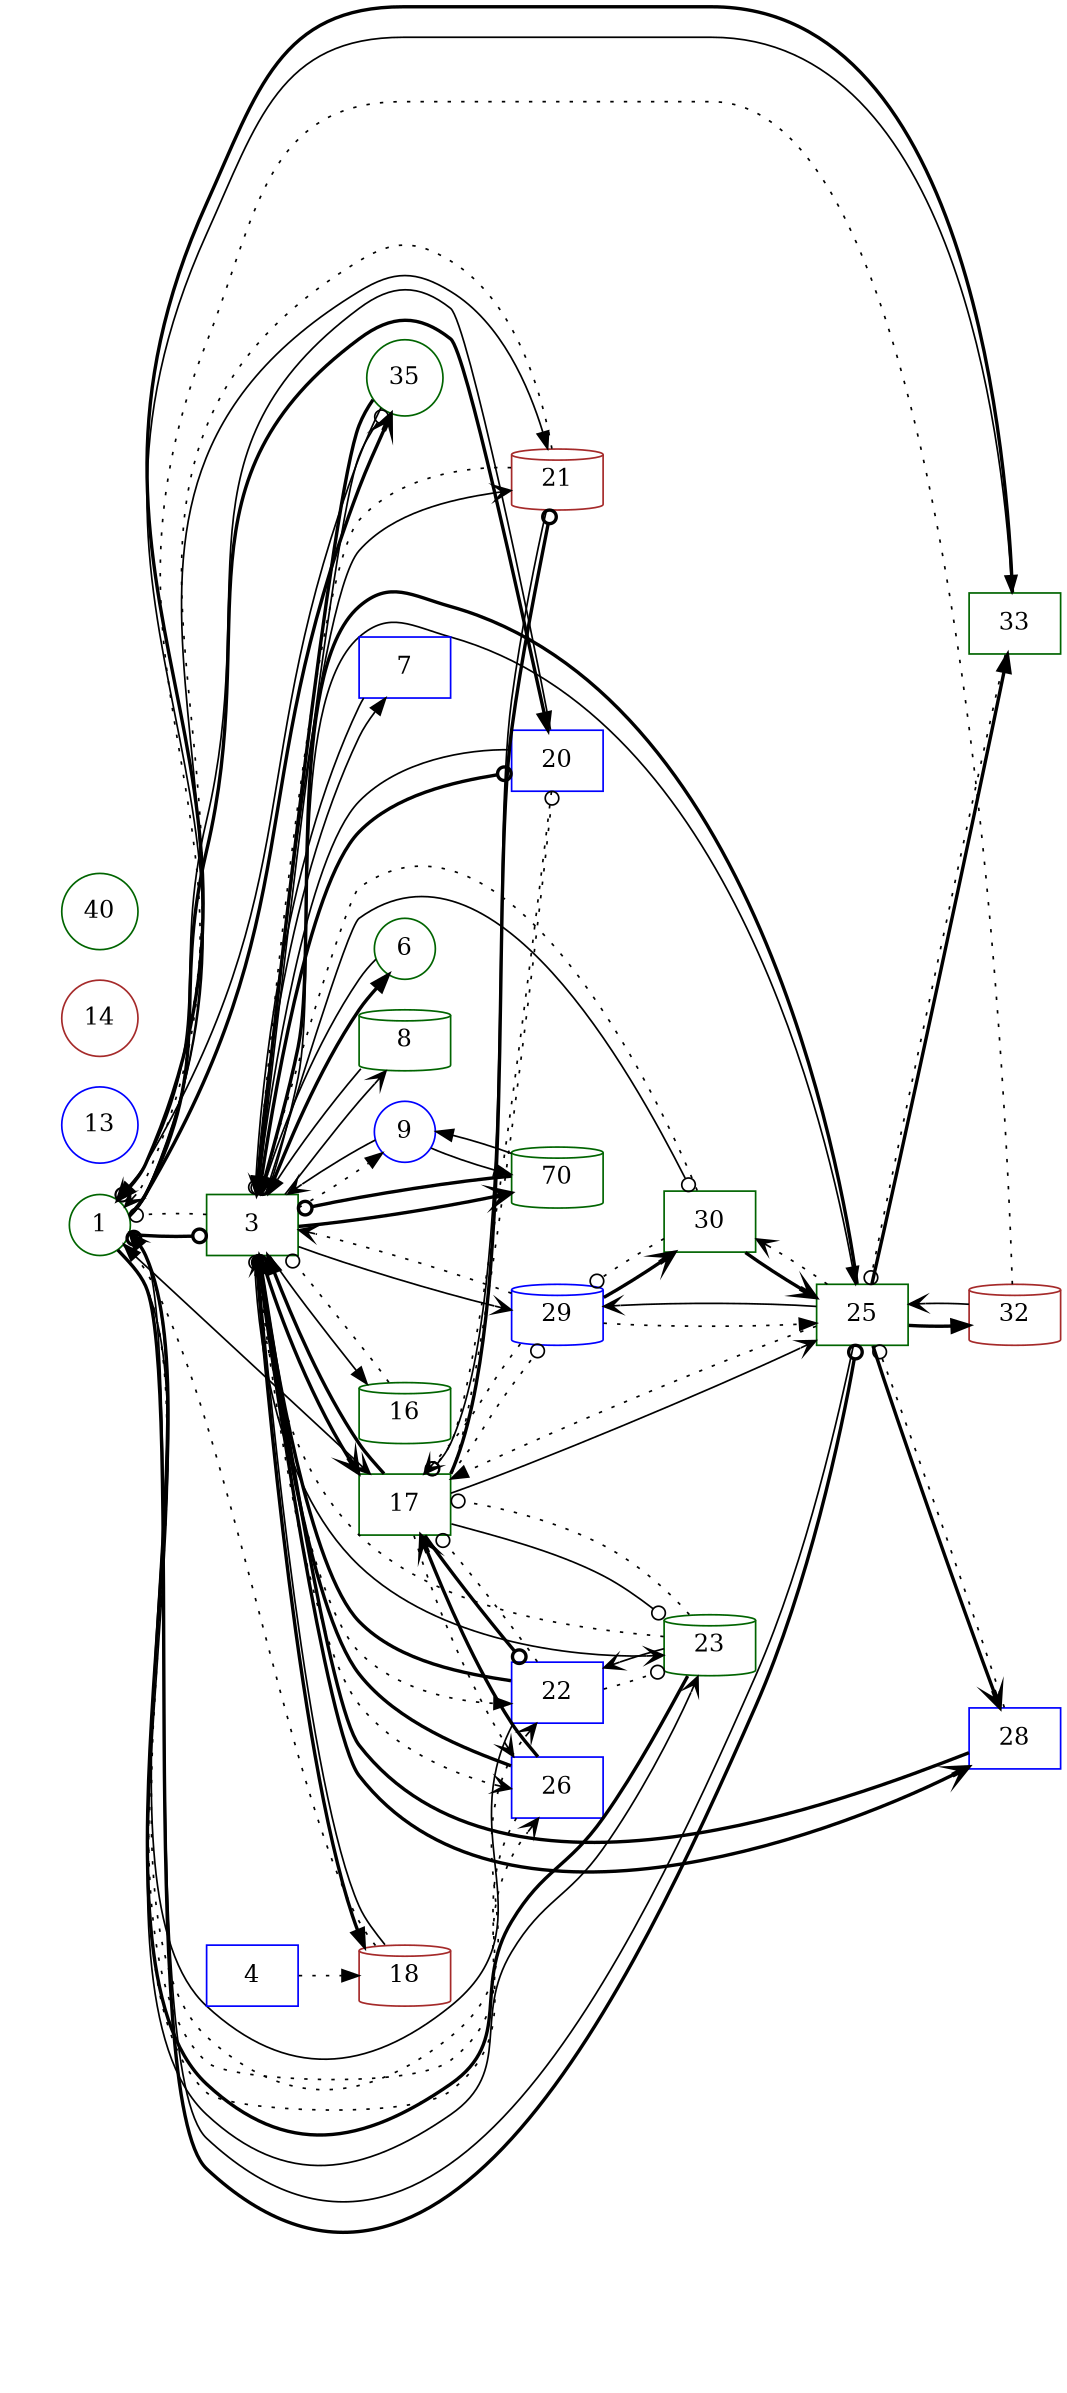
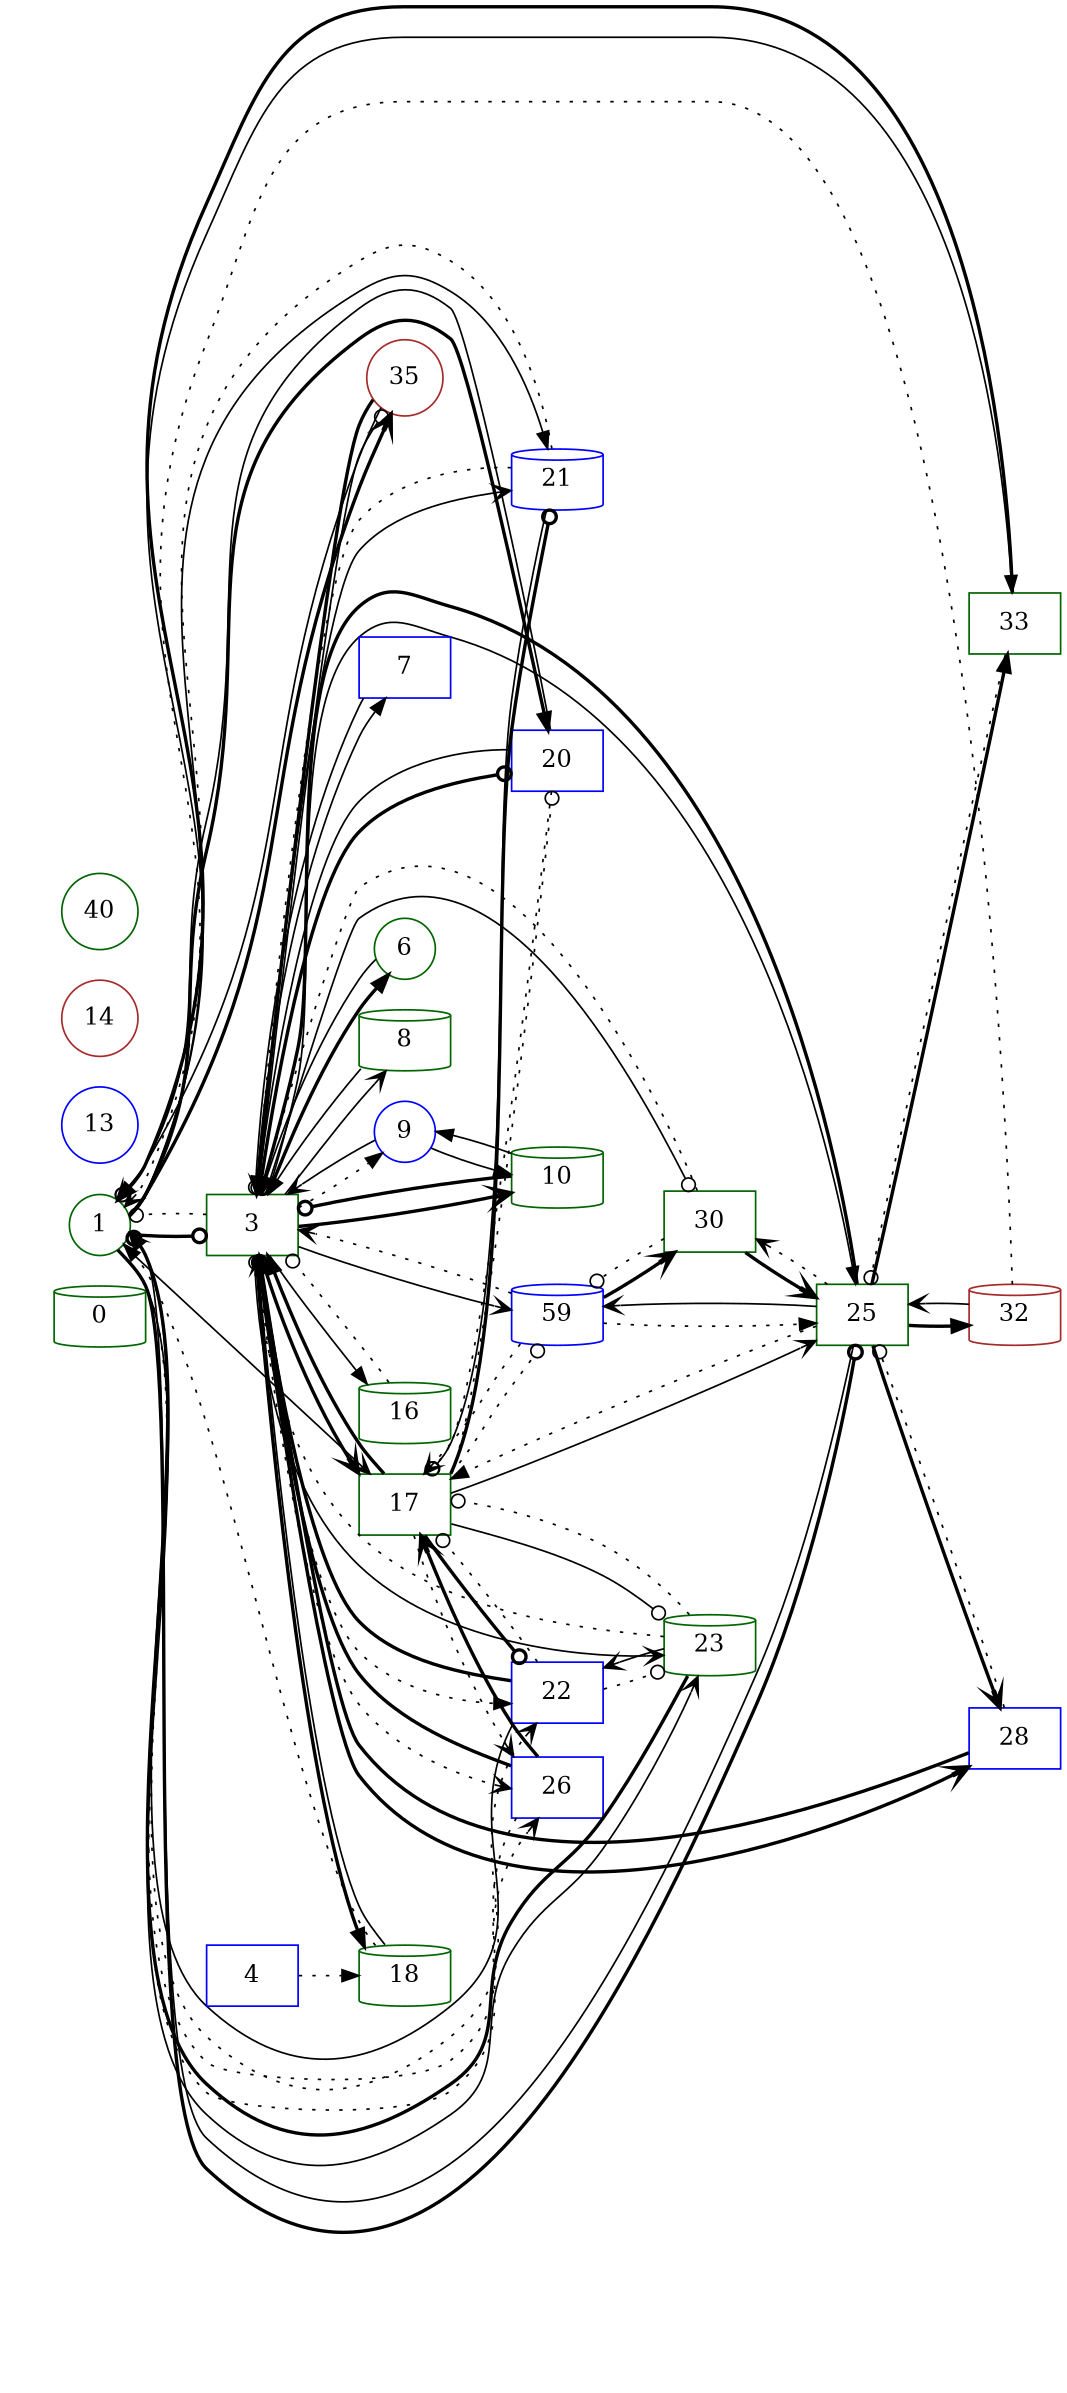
node "35": color darkgreen -> brown
node "21": color brown -> blue
node "70": label "70" -> "10"
node "29": label "29" -> "59"
node "0": added
node "18": color brown -> darkgreen
